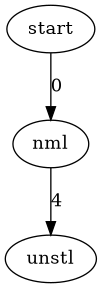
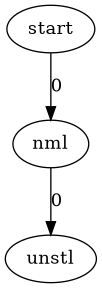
edge "nml" -> "unstl": label "4" -> "0"
